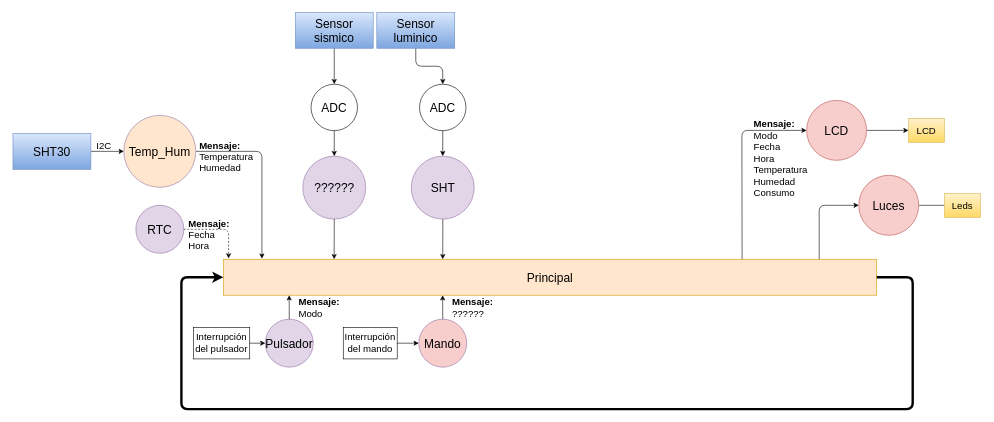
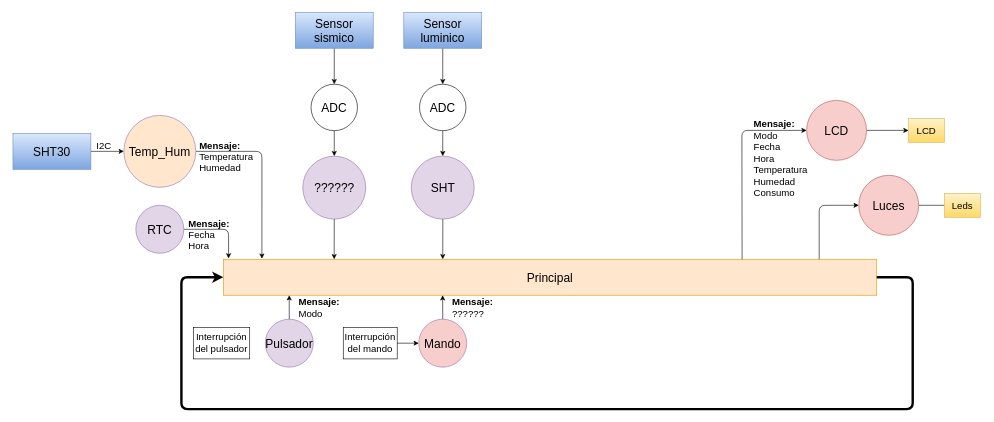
node "Sensor luminico": moved (416, 30) -> (443, 30)
edge "RTC" -> "Principal": style dashed -> solid
edge "Interrupción del pulsador" -> "Pulsador": removed
